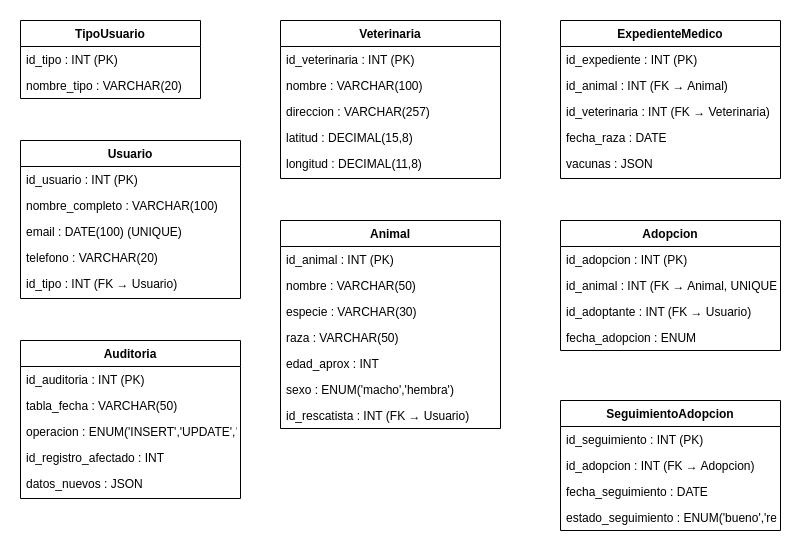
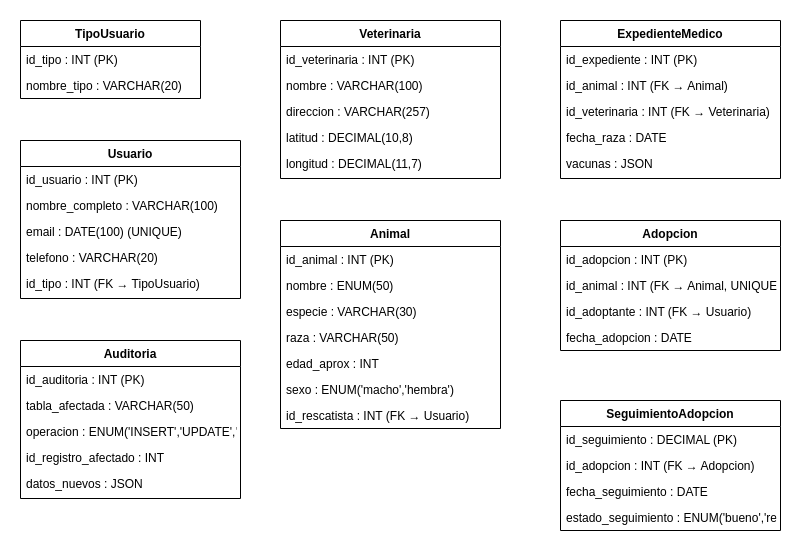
node "latitud : DECIMAL(15,8)": label "latitud : DECIMAL(15,8)" -> "latitud : DECIMAL(10,8)"
node "longitud : DECIMAL(11,8)": label "longitud : DECIMAL(11,8)" -> "longitud : DECIMAL(11,7)"
node "id_tipo : INT (FK → Usuario)": label "id_tipo : INT (FK → Usuario)" -> "id_tipo : INT (FK → TipoUsuario)"
node "nombre : VARCHAR(50)": label "nombre : VARCHAR(50)" -> "nombre : ENUM(50)"
node "fecha_adopcion : ENUM": label "fecha_adopcion : ENUM" -> "fecha_adopcion : DATE"
node "tabla_fecha : VARCHAR(50)": label "tabla_fecha : VARCHAR(50)" -> "tabla_afectada : VARCHAR(50)"
node "id_seguimiento : INT (PK)": label "id_seguimiento : INT (PK)" -> "id_seguimiento : DECIMAL (PK)"
